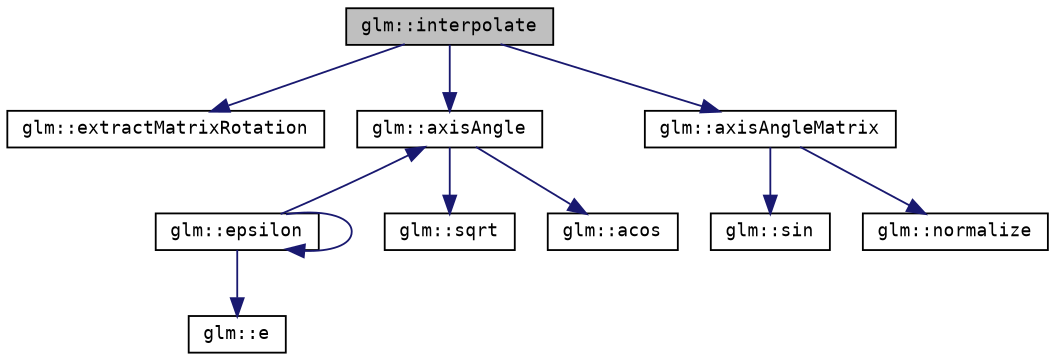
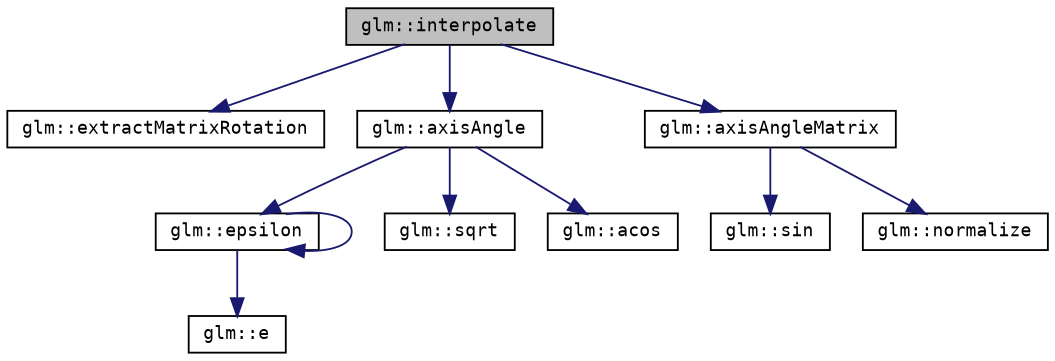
edge "glm::epsilon" -> "glm::axisAngle": reversed
